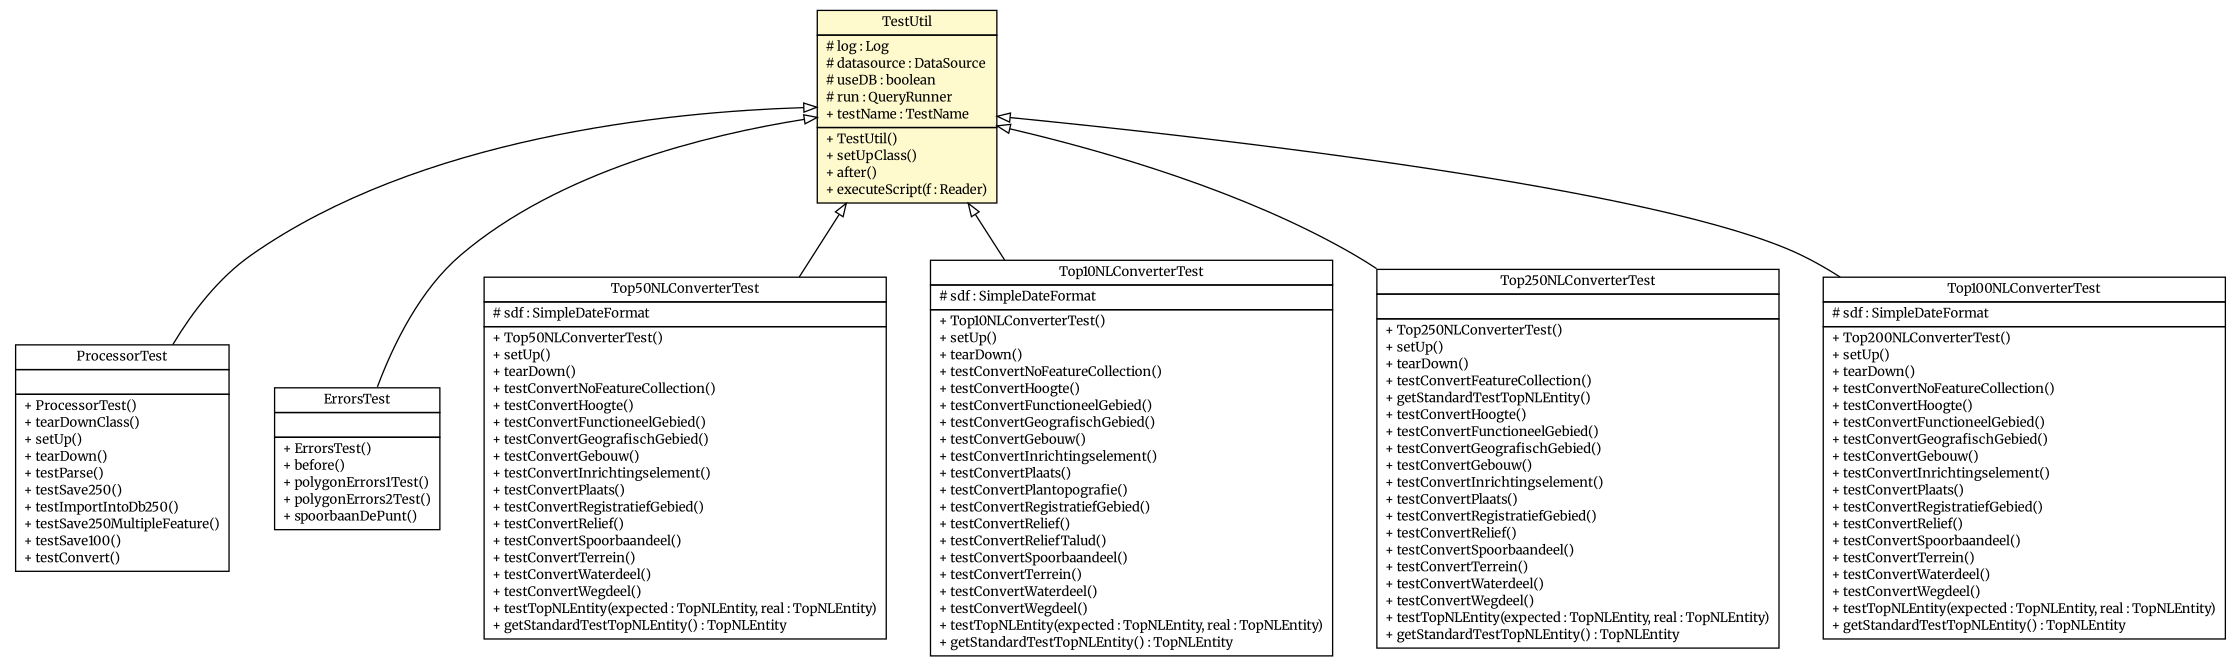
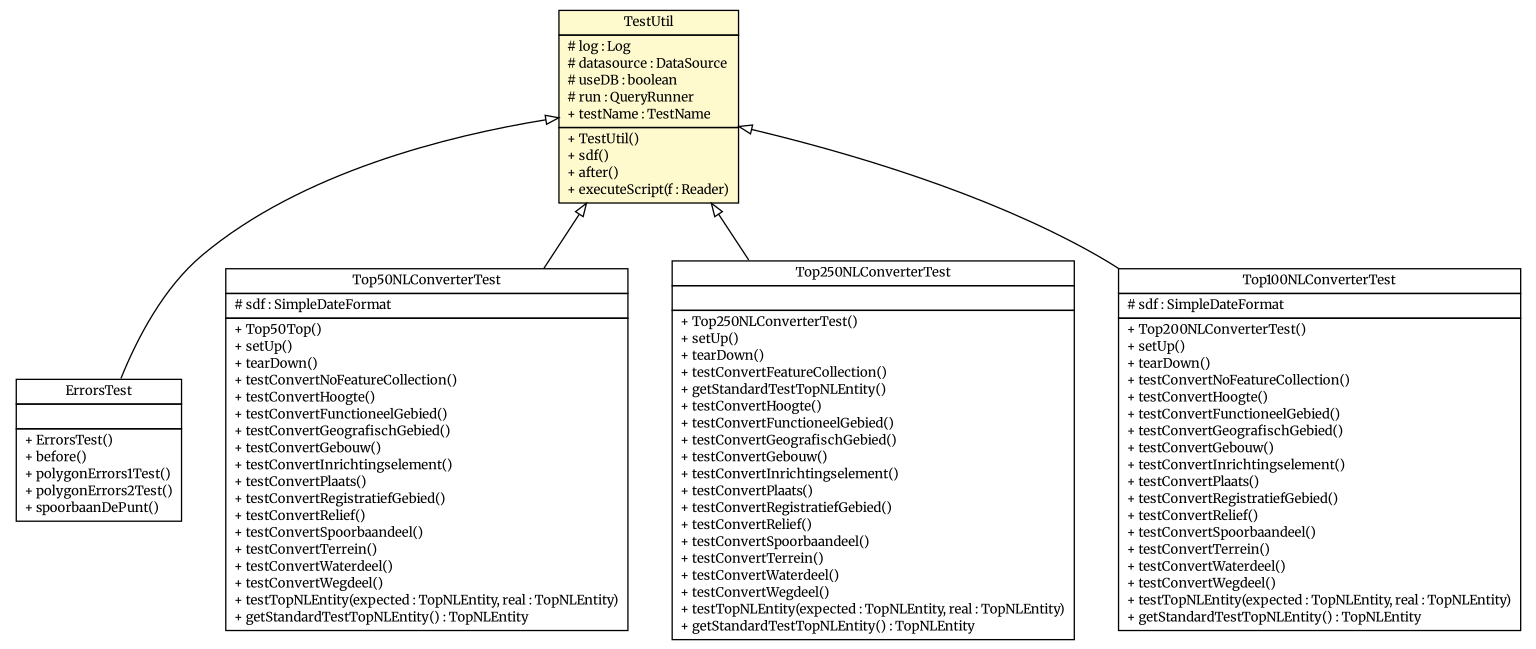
node "TestUtil": text "+ setUpClass()" -> "+ sdf()"
node "Top50NLConverterTest": text "+ Top50NLConverterTest()" -> "+ Top50Top()"
node "ProcessorTest": removed
node "Top10NLConverterTest": removed
